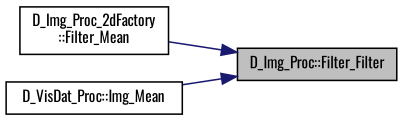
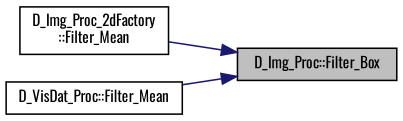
node "D_Img_Proc::Filter_Filter": label "D_Img_Proc::Filter_Filter" -> "D_Img_Proc::Filter_Box"
node "D_VisDat_Proc::Img_Mean": label "D_VisDat_Proc::Img_Mean" -> "D_VisDat_Proc::Filter_Mean"
